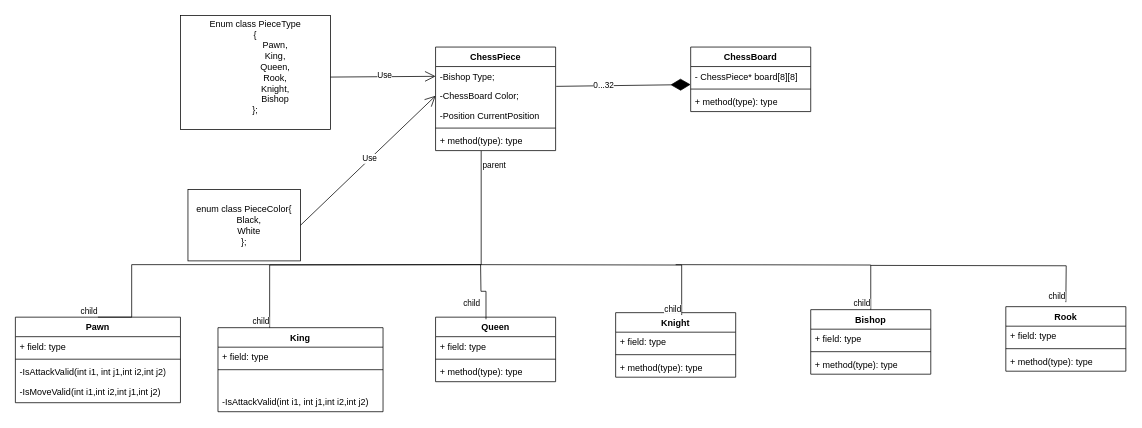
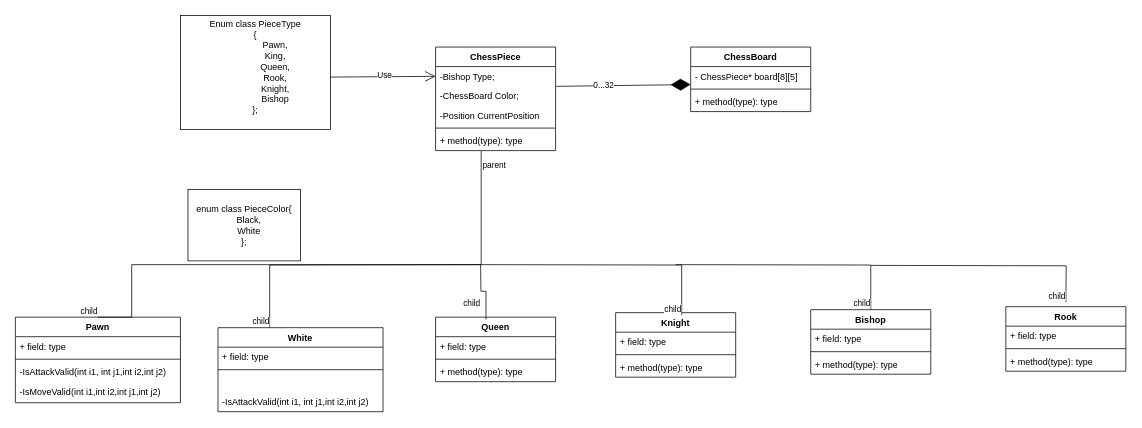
node "- ChessPiece* board[8][8]": label "- ChessPiece* board[8][8]" -> "- ChessPiece* board[8][5]"
edge "enum class PieceColor{ Black, White };" -> "-ChessBoard Color;": removed, label "Use"
node "King": label "King" -> "White"
